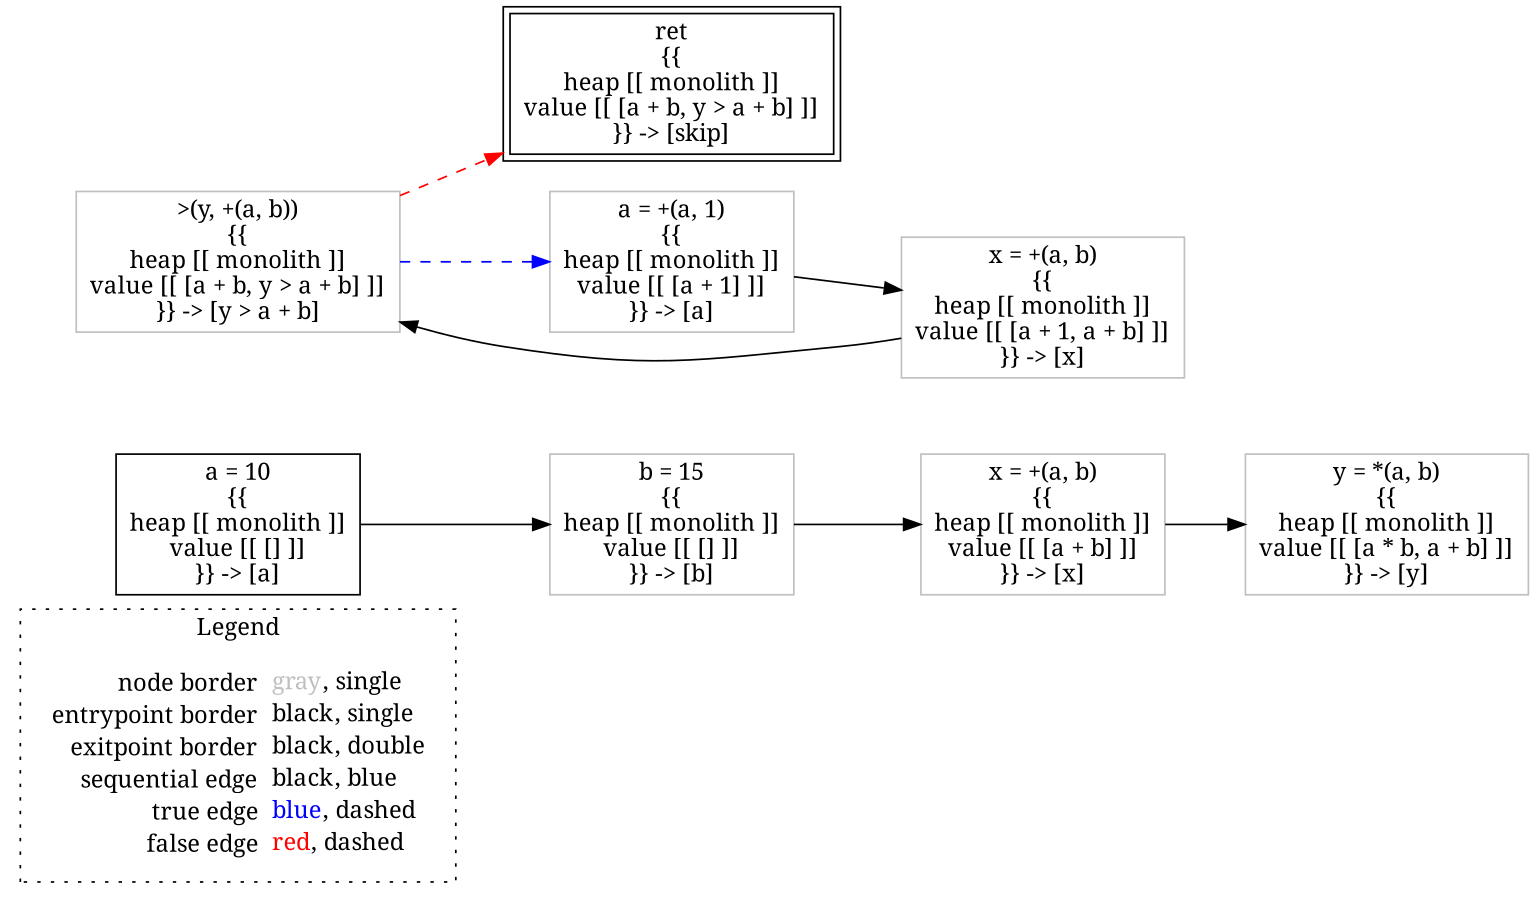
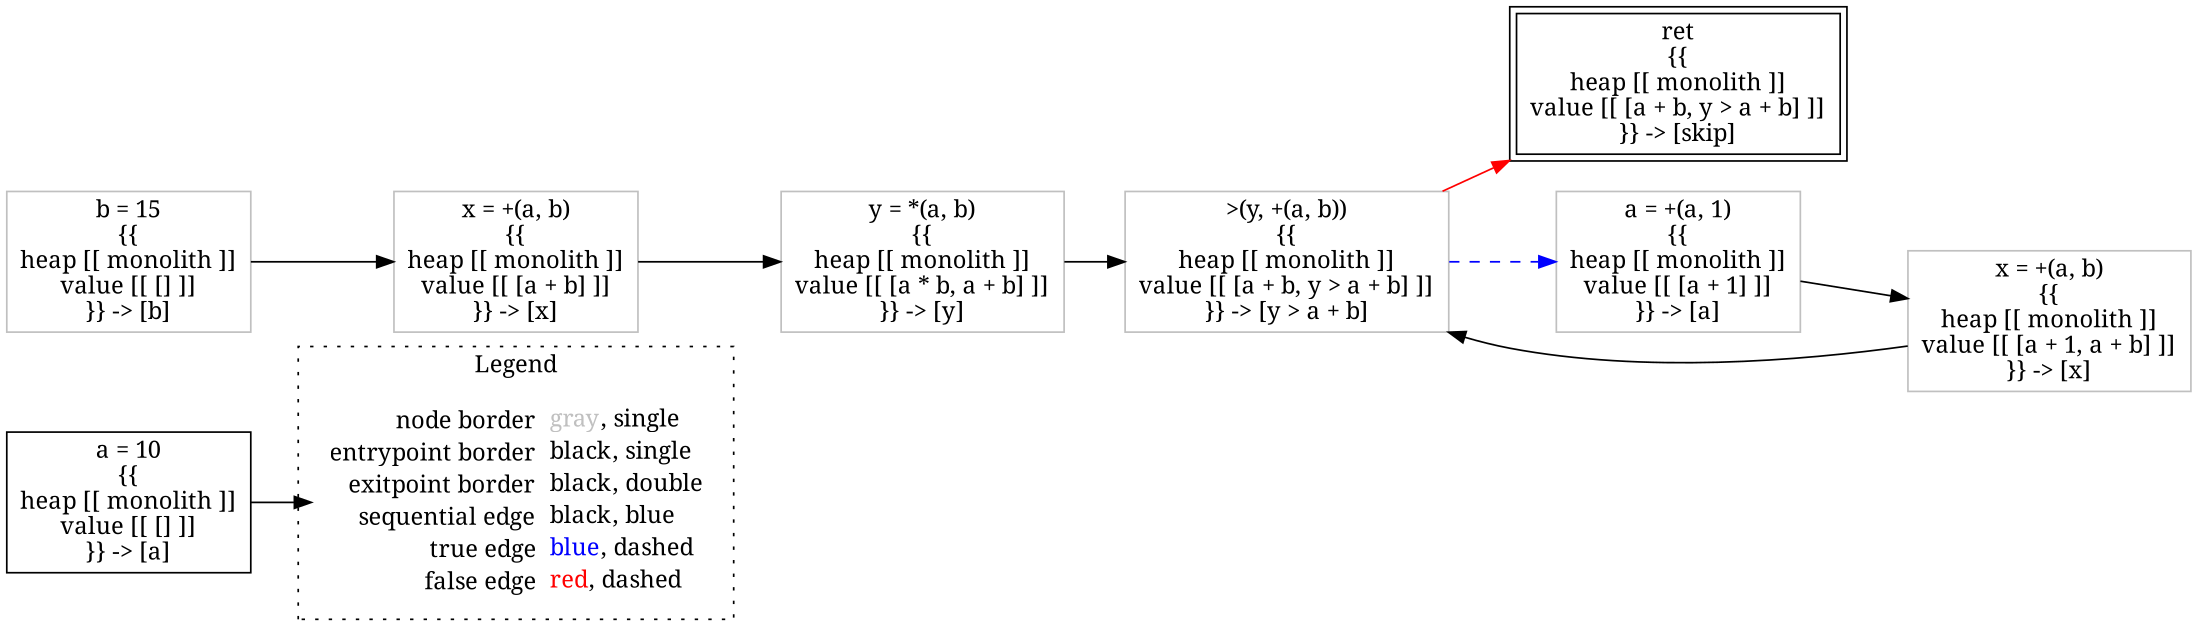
edge ">(y, +(a, b))" -> "ret": style dashed -> solid
edge "y = *(a, b)" -> ">(y, +(a, b))": added
edge "a = 10" -> "b = 15": now "a = 10" -> "node border"
